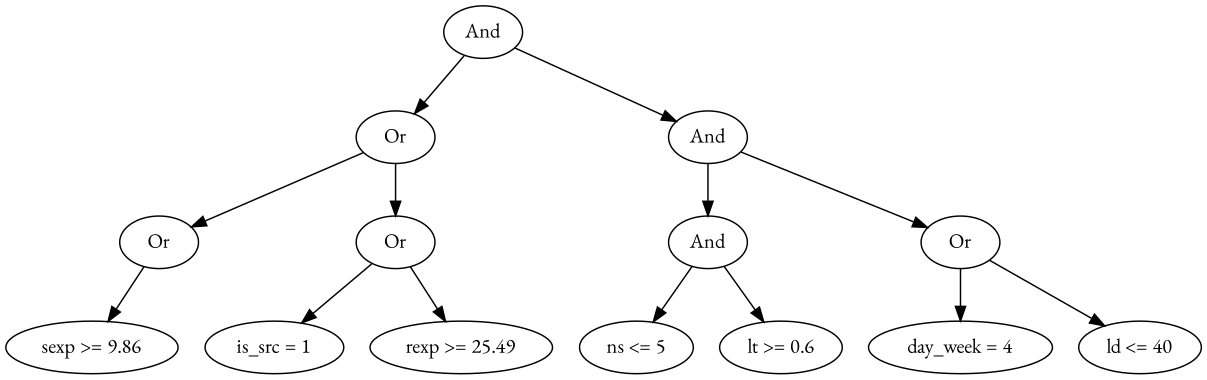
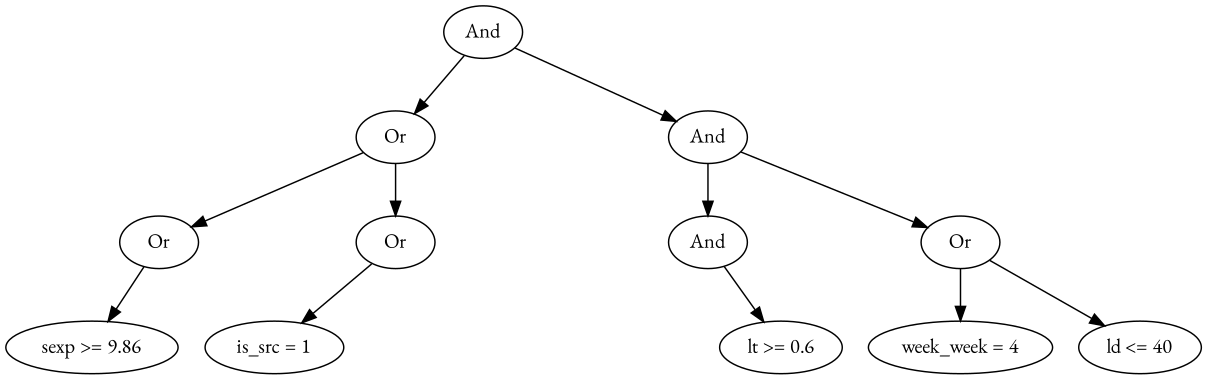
node "rexp >= 25.49": removed
node "ns <= 5": removed
node "day_week = 4": label "day_week = 4" -> "week_week = 4"
